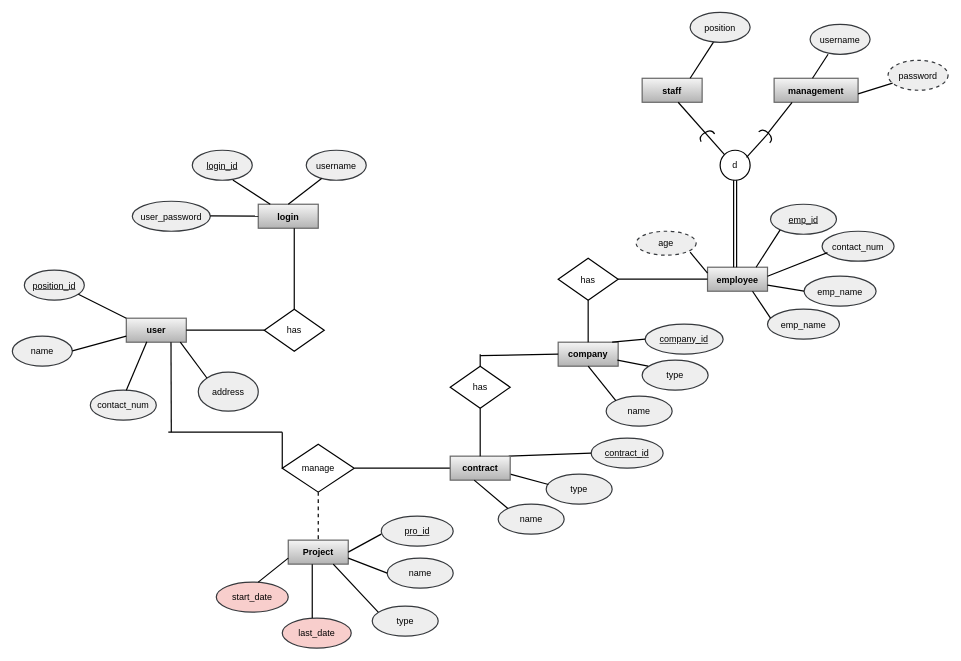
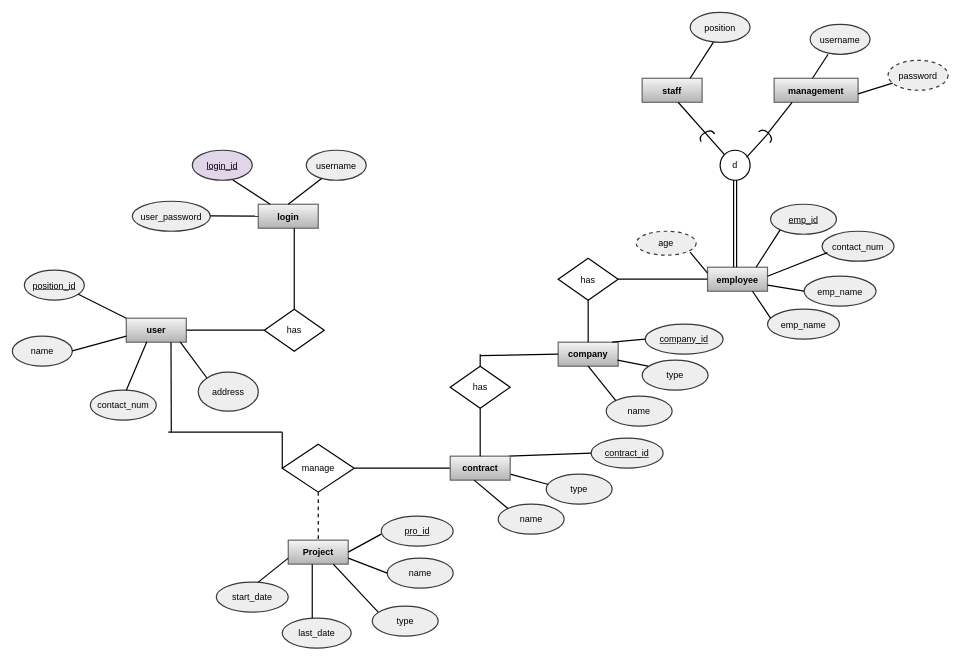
node "login_id": fillcolor #eeeeee -> #e1d5e7
node "start_date": fillcolor #f8cecc -> #eeeeee
node "last_date": fillcolor #f8cecc -> #eeeeee
